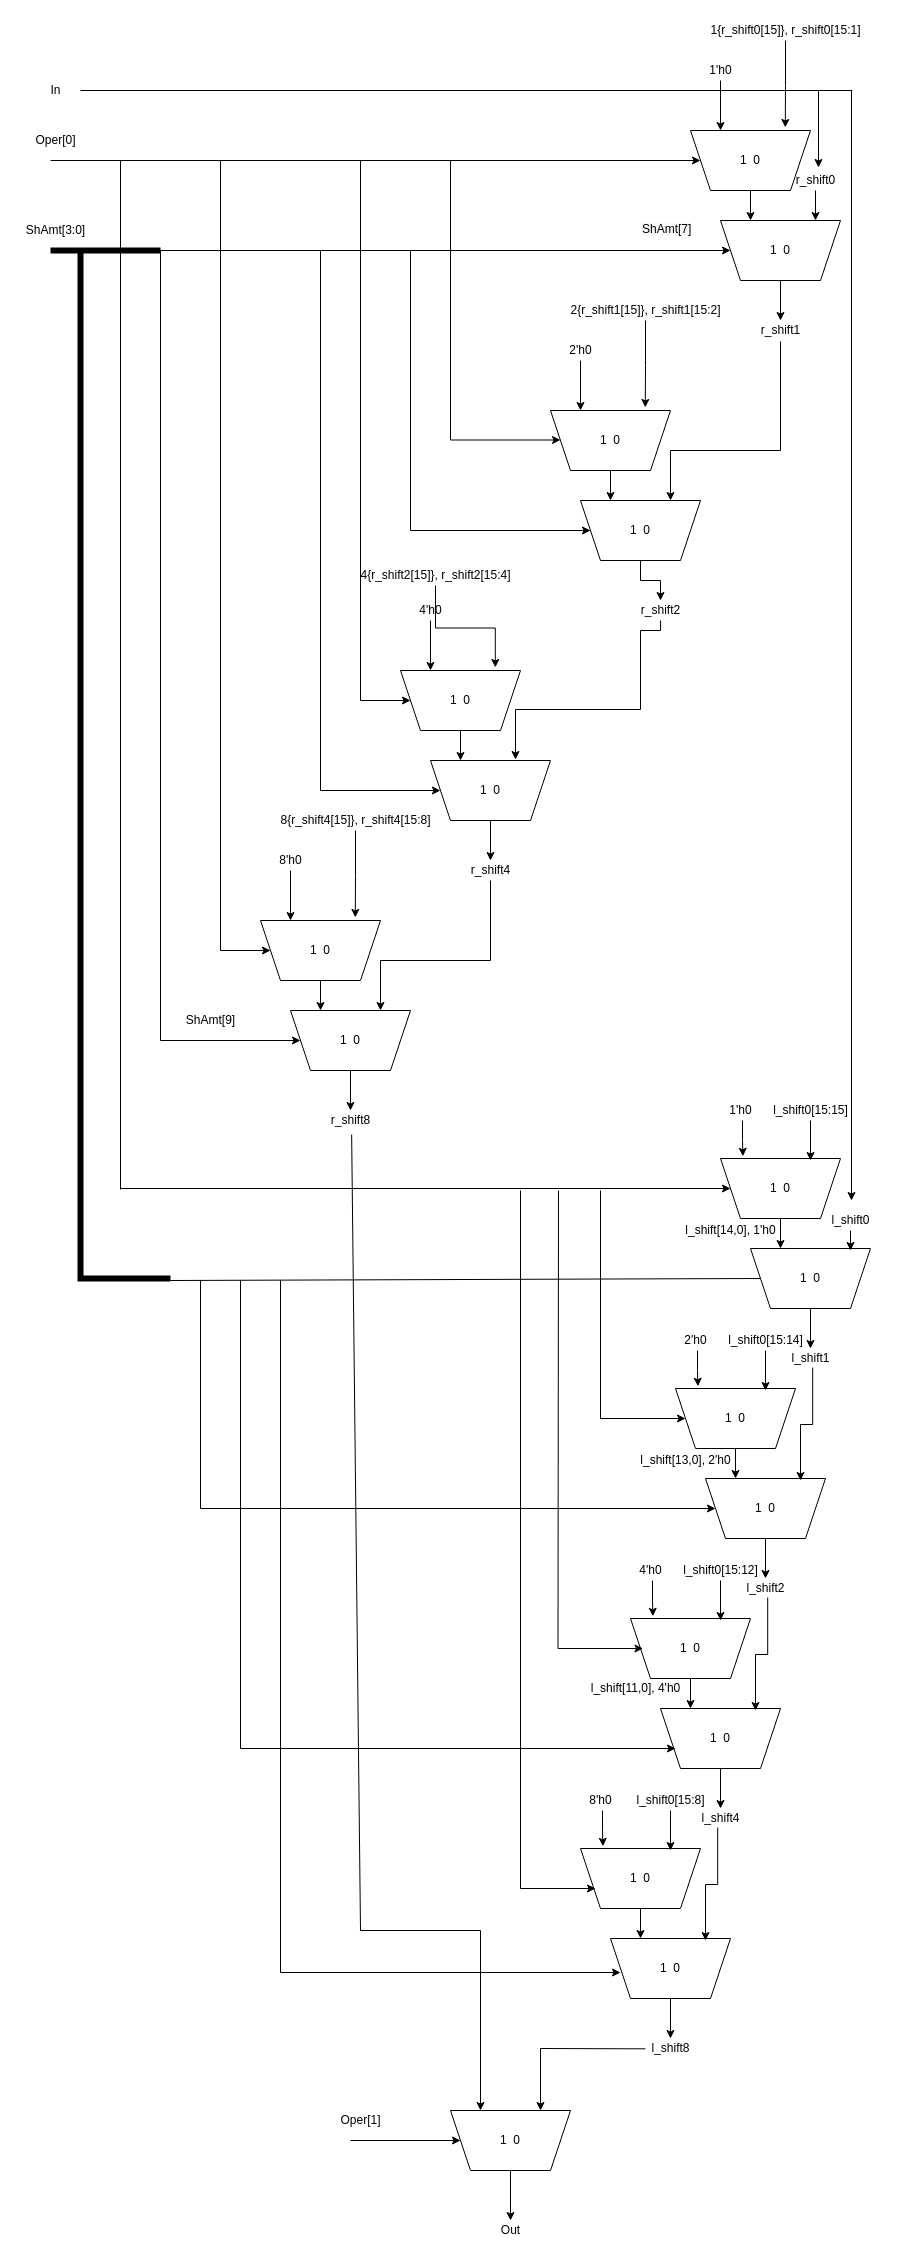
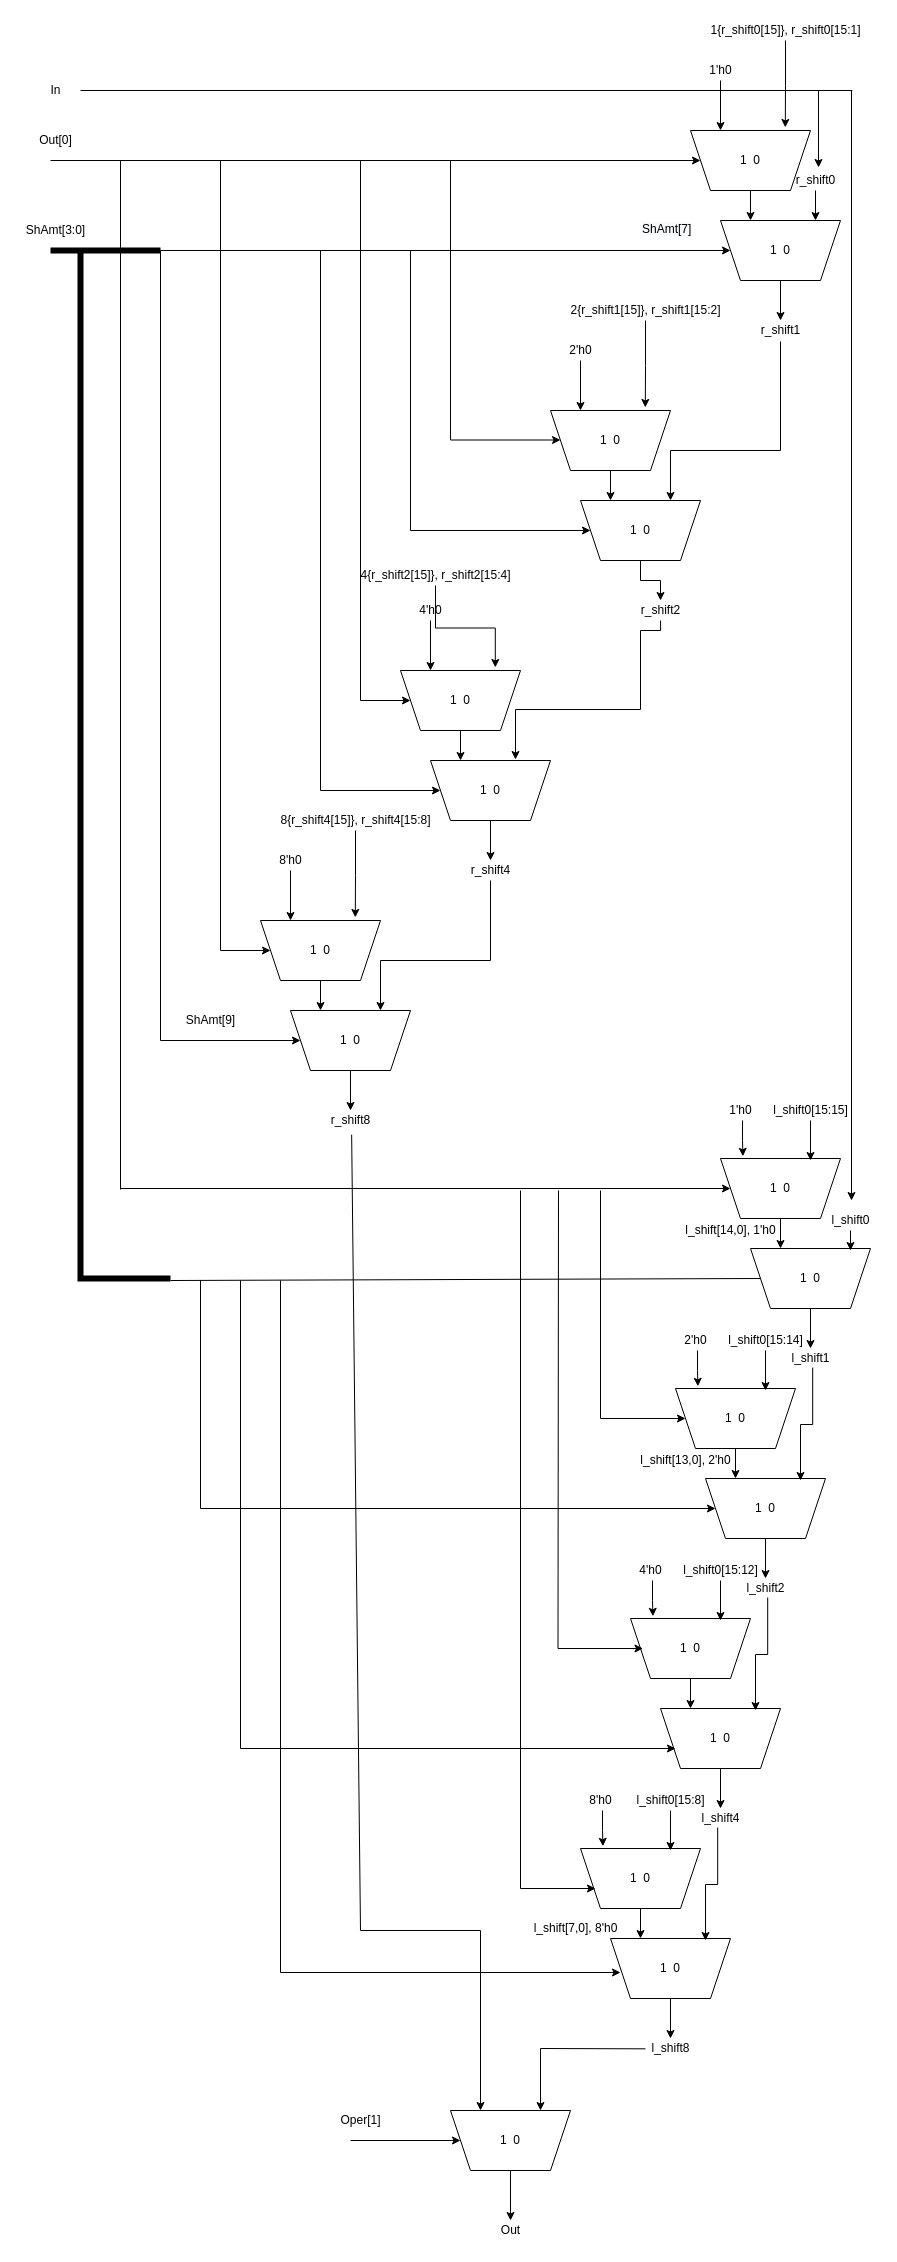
node "Oper[0]": label "Oper[0]" -> "Out[0]"
node "l_shift[11,0], 4'h0": removed
node "l_shift[7,0], 8'h0": added
